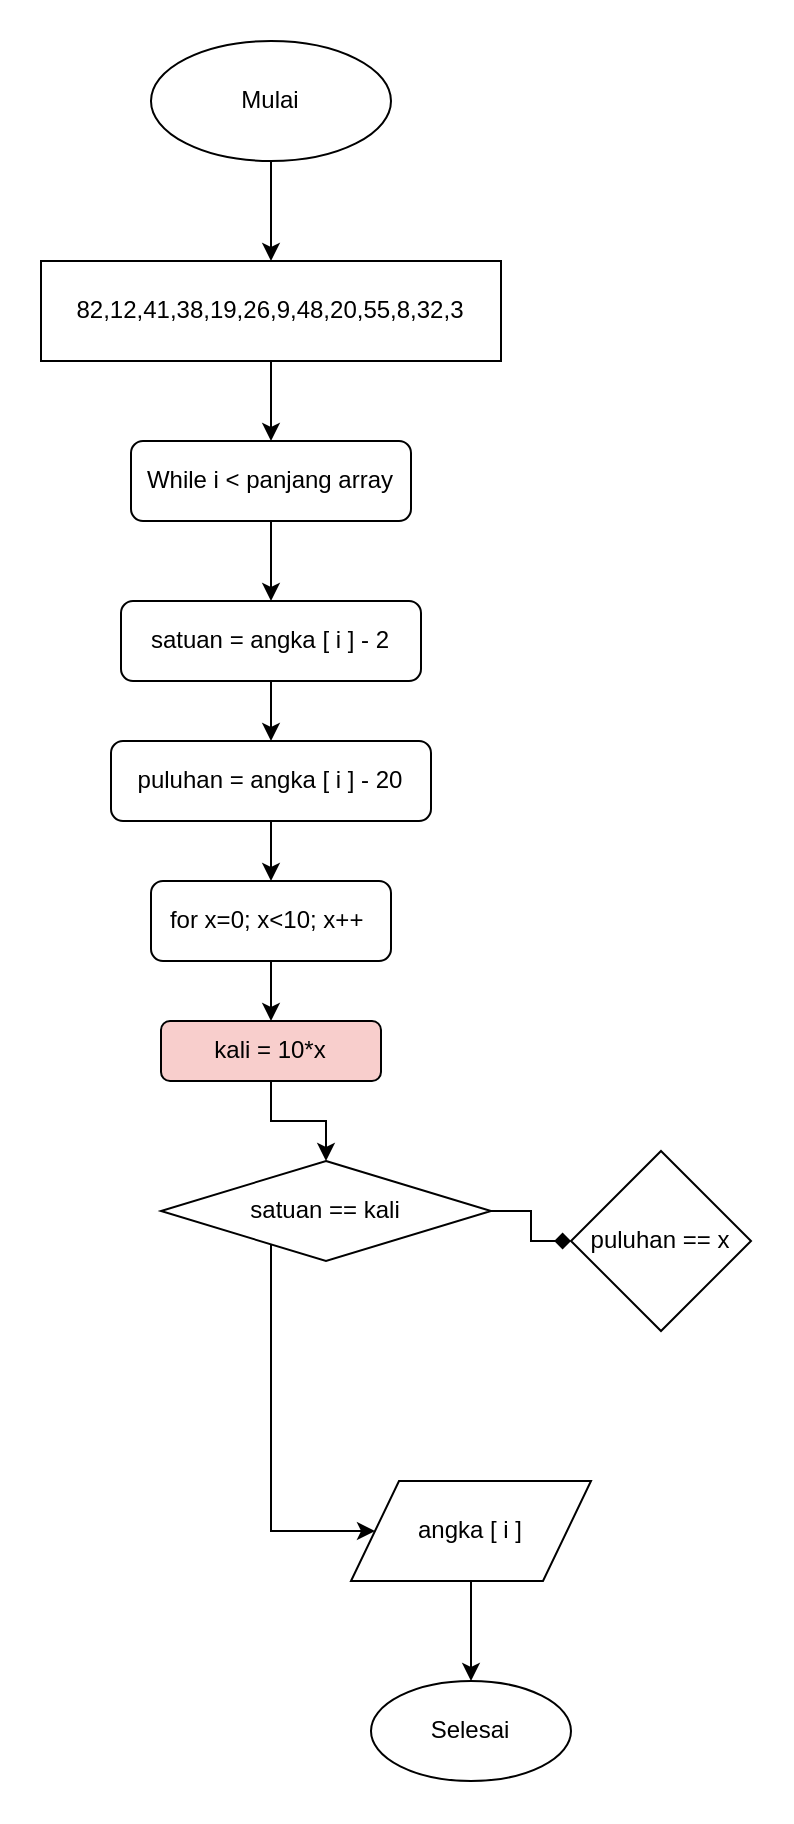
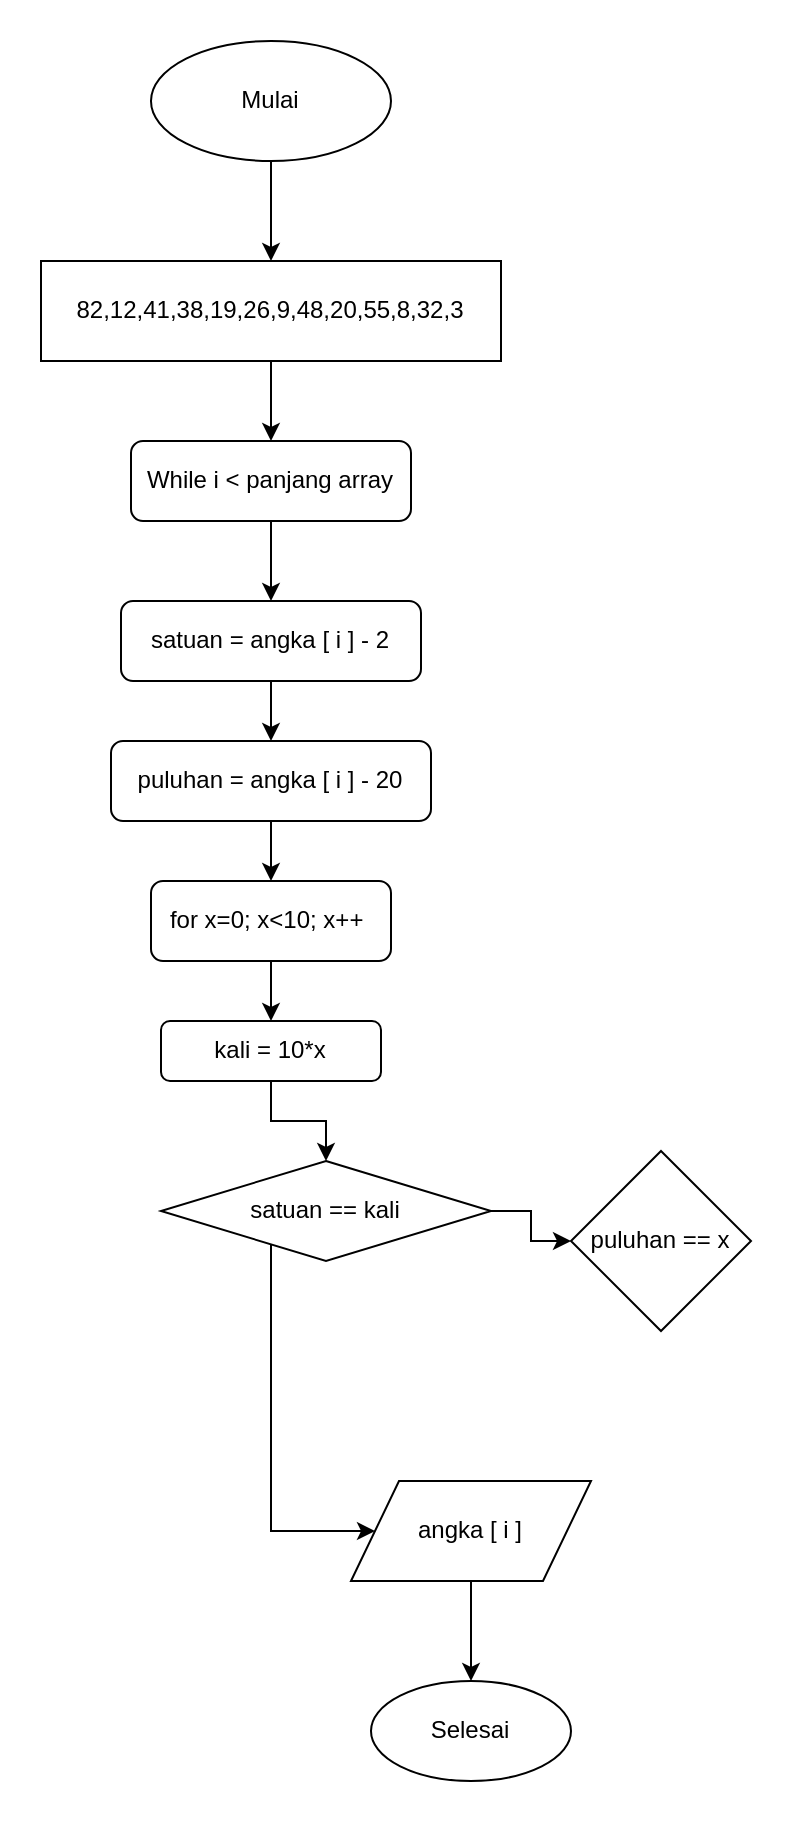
node "kali = 10*x": fillcolor #f8cecc -> #ffffff
edge "satuan == kali" -> "puluhan == x": arrowhead diamond -> classic
